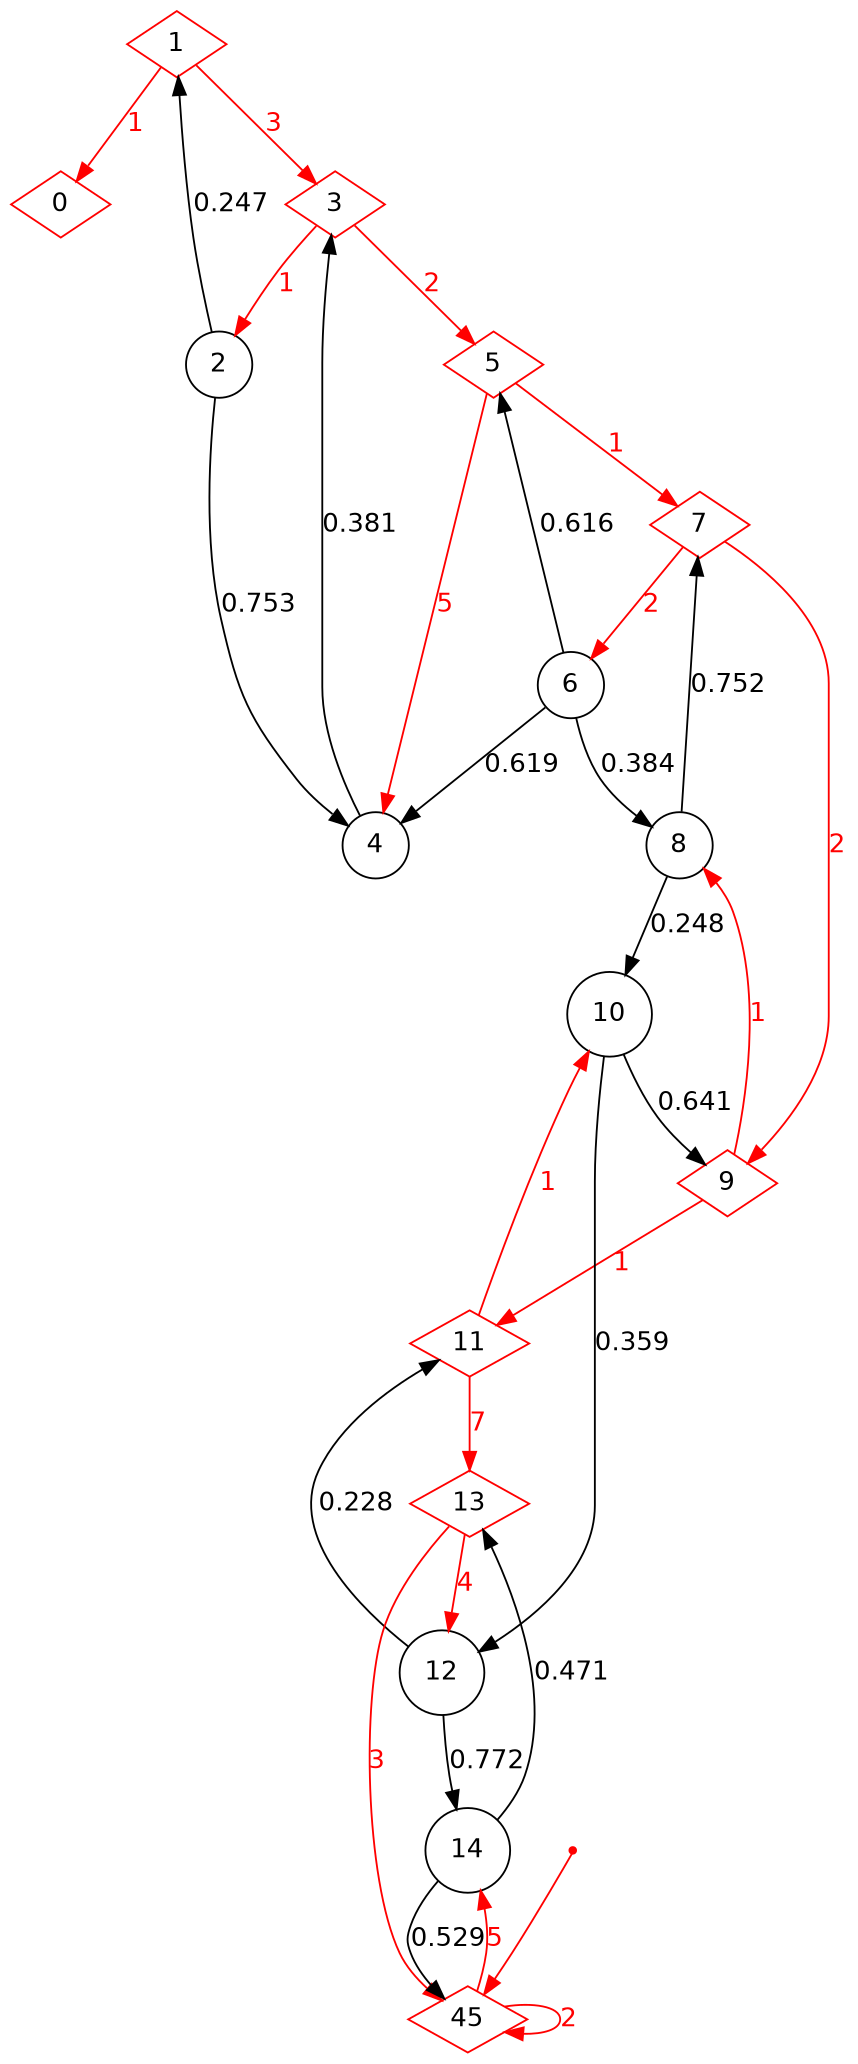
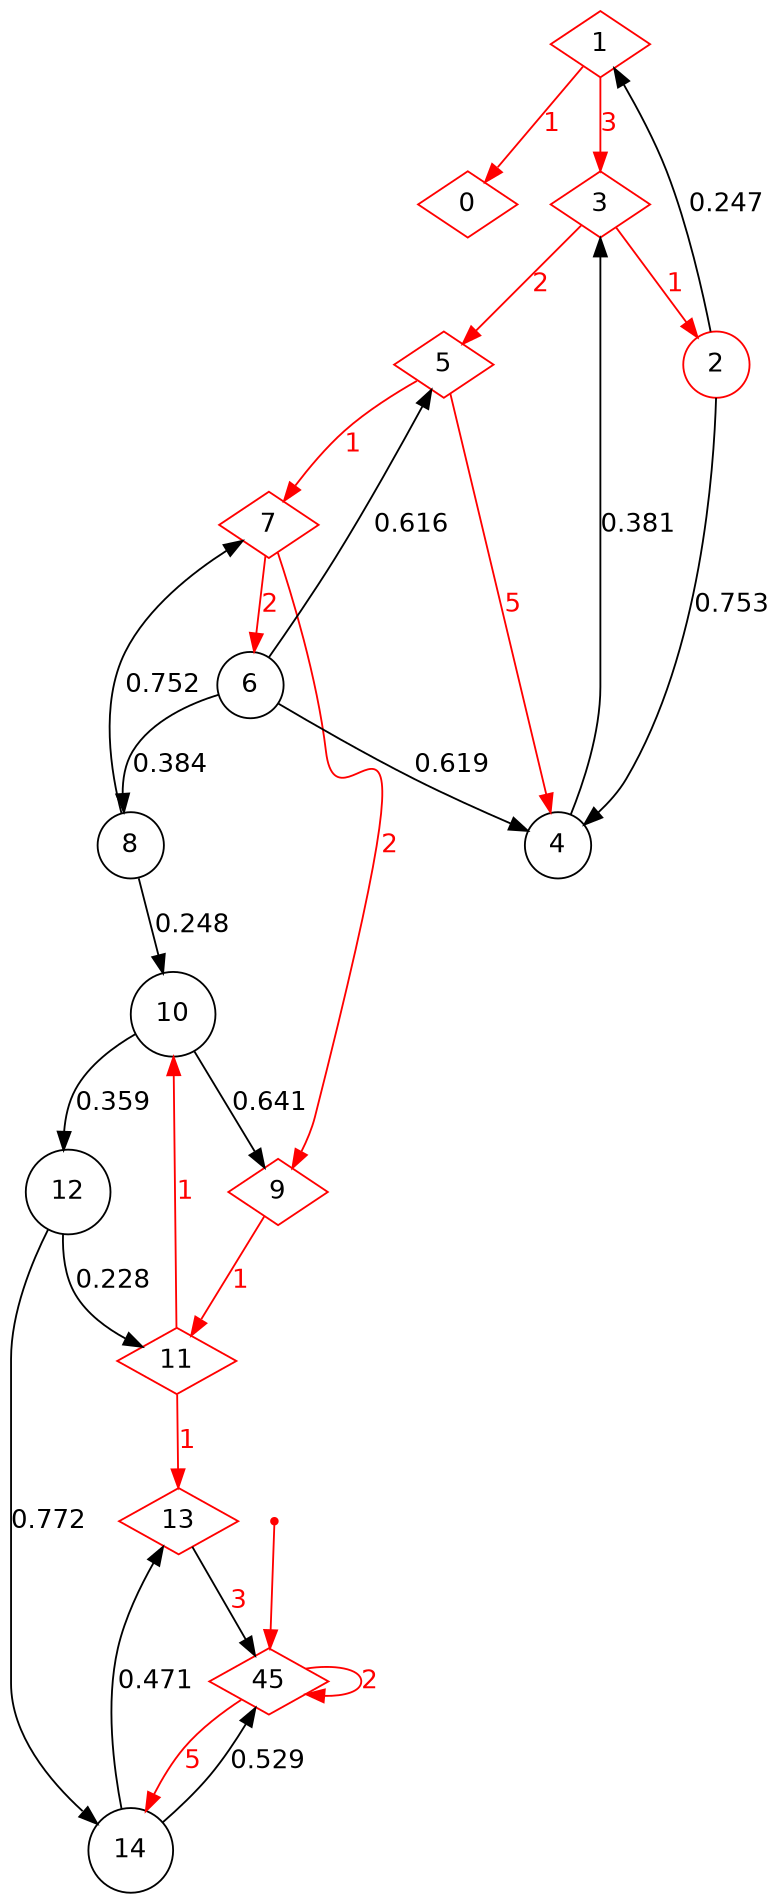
node "2": color black -> red
edge "9" -> "8": removed, label "1"
edge "11" -> "13": label "7" -> "1"
edge "13" -> "12": removed, label "4"
edge "13" -> "45": color red -> black
